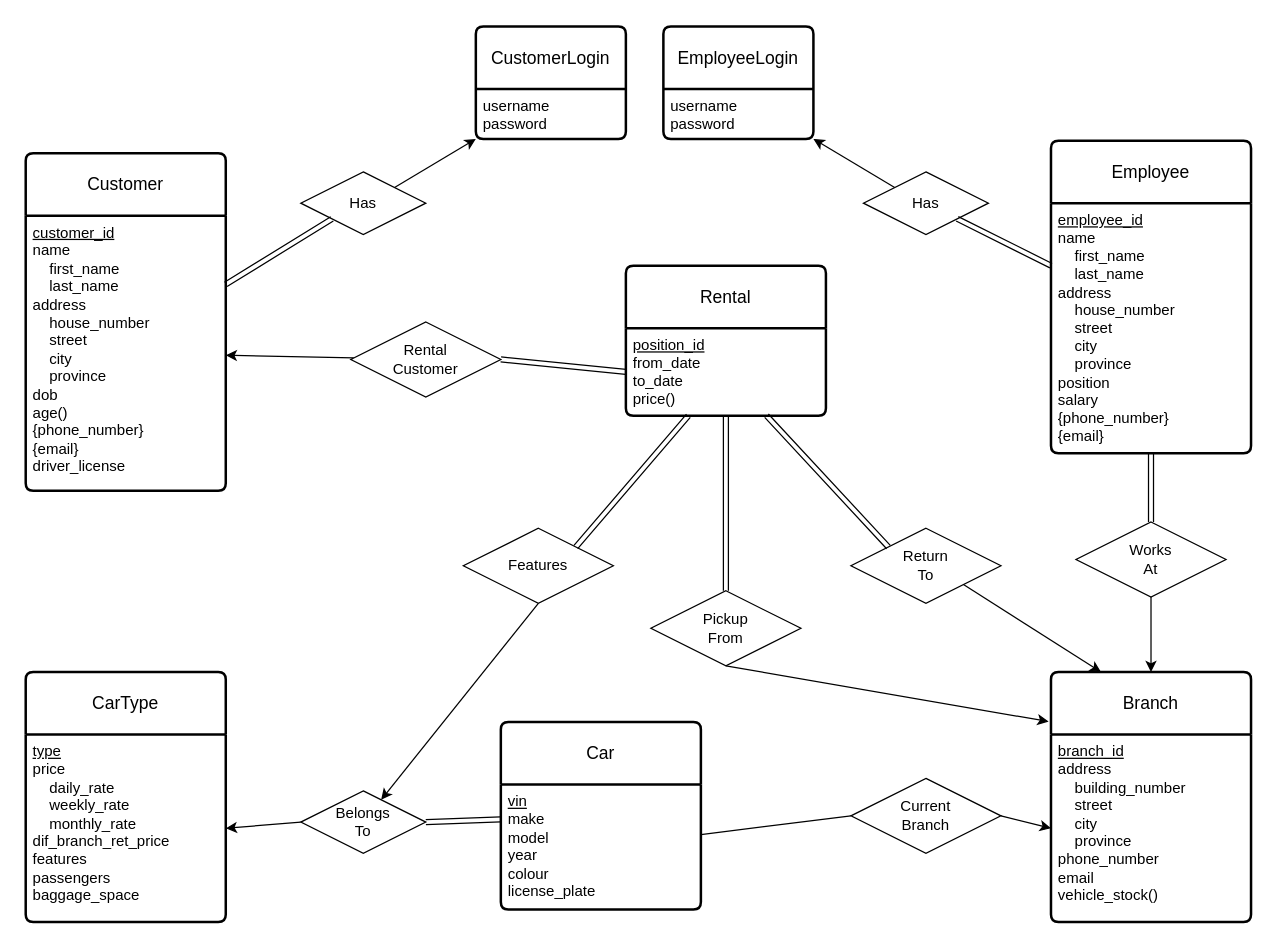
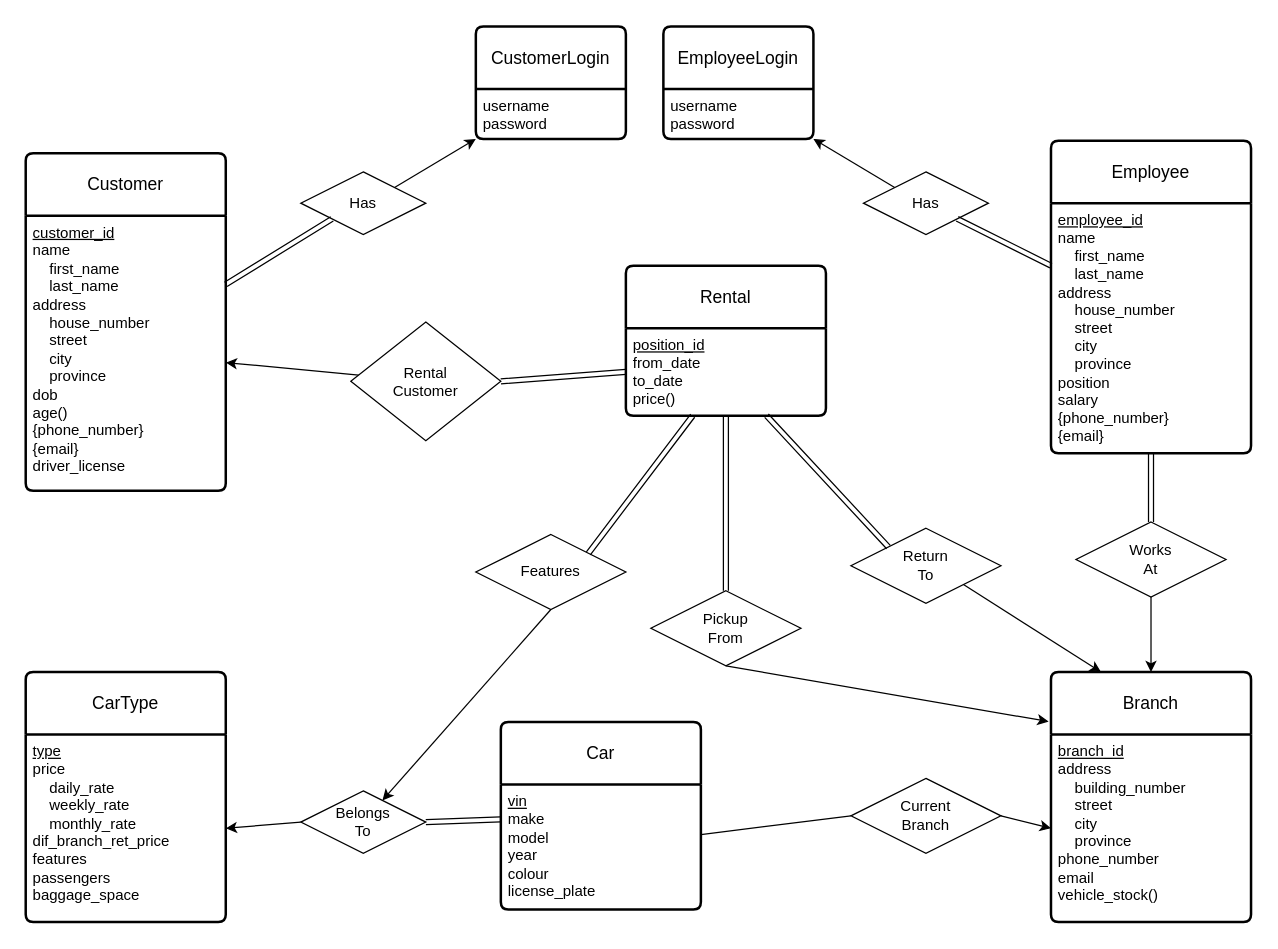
node "Rental Customer": size 150x75 -> 150x119
node "Features": moved (538, 566) -> (551, 572)
